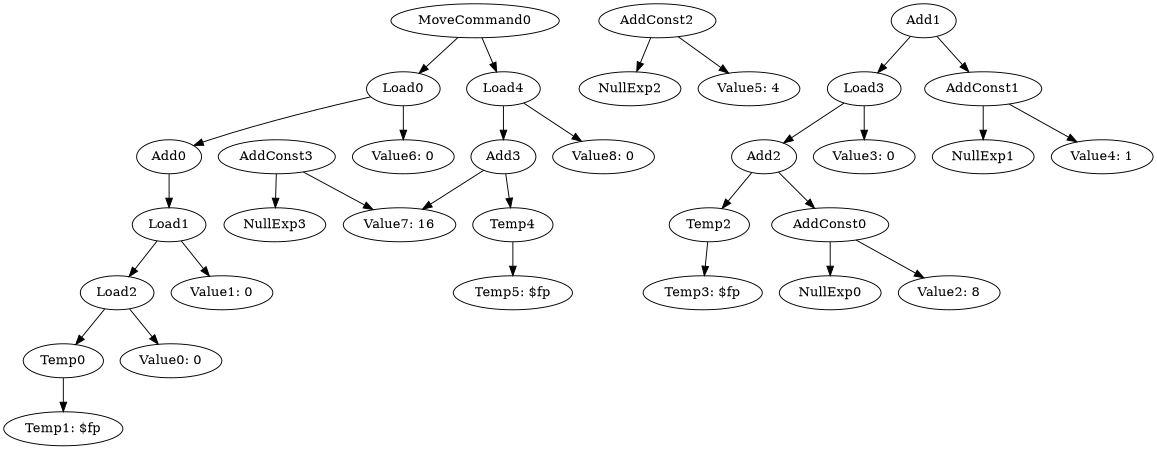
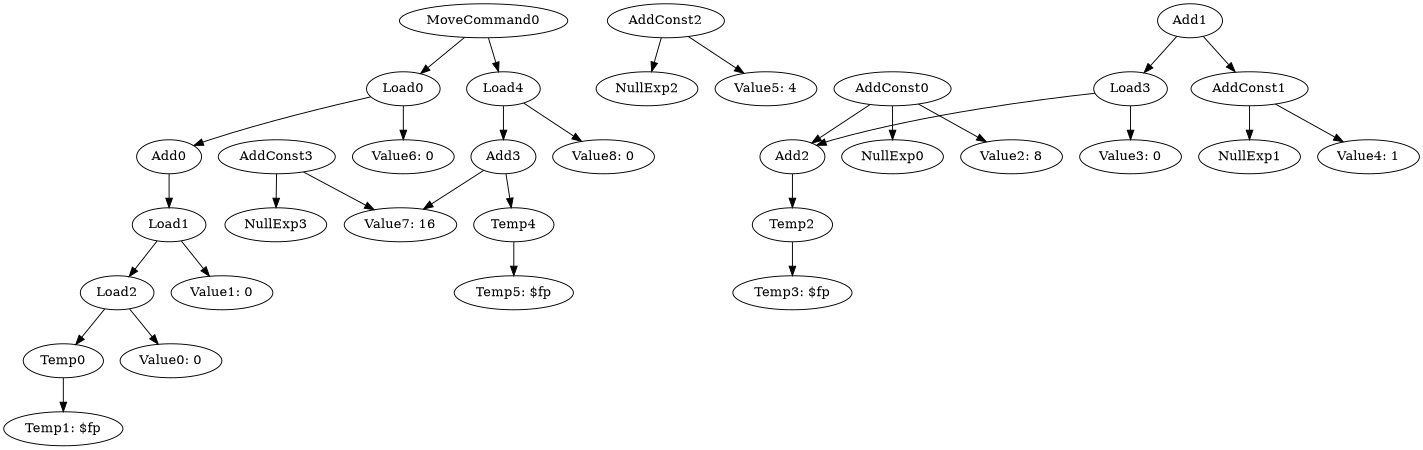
edge "Add2" -> "AddConst0": reversed
